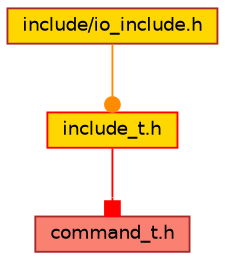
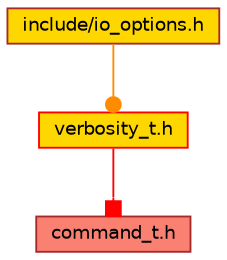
node "include/io_include.h": label "include/io_include.h" -> "include/io_options.h"
node "include_t.h": label "include_t.h" -> "verbosity_t.h"
